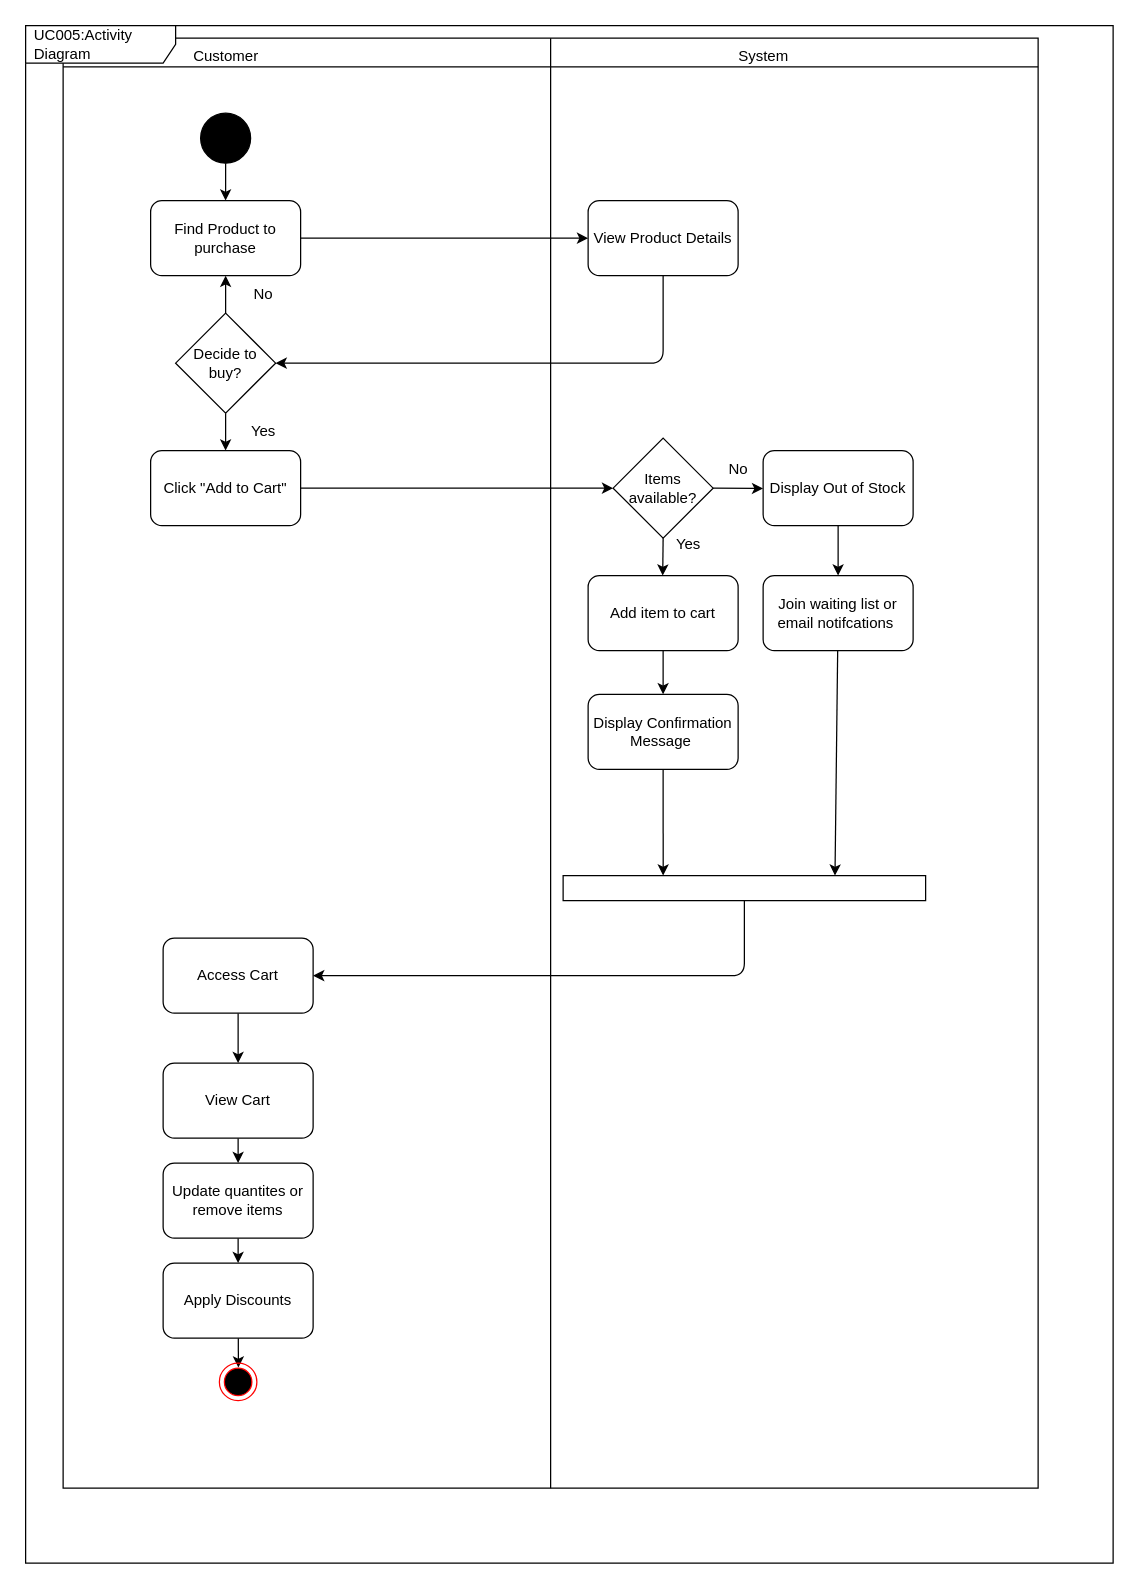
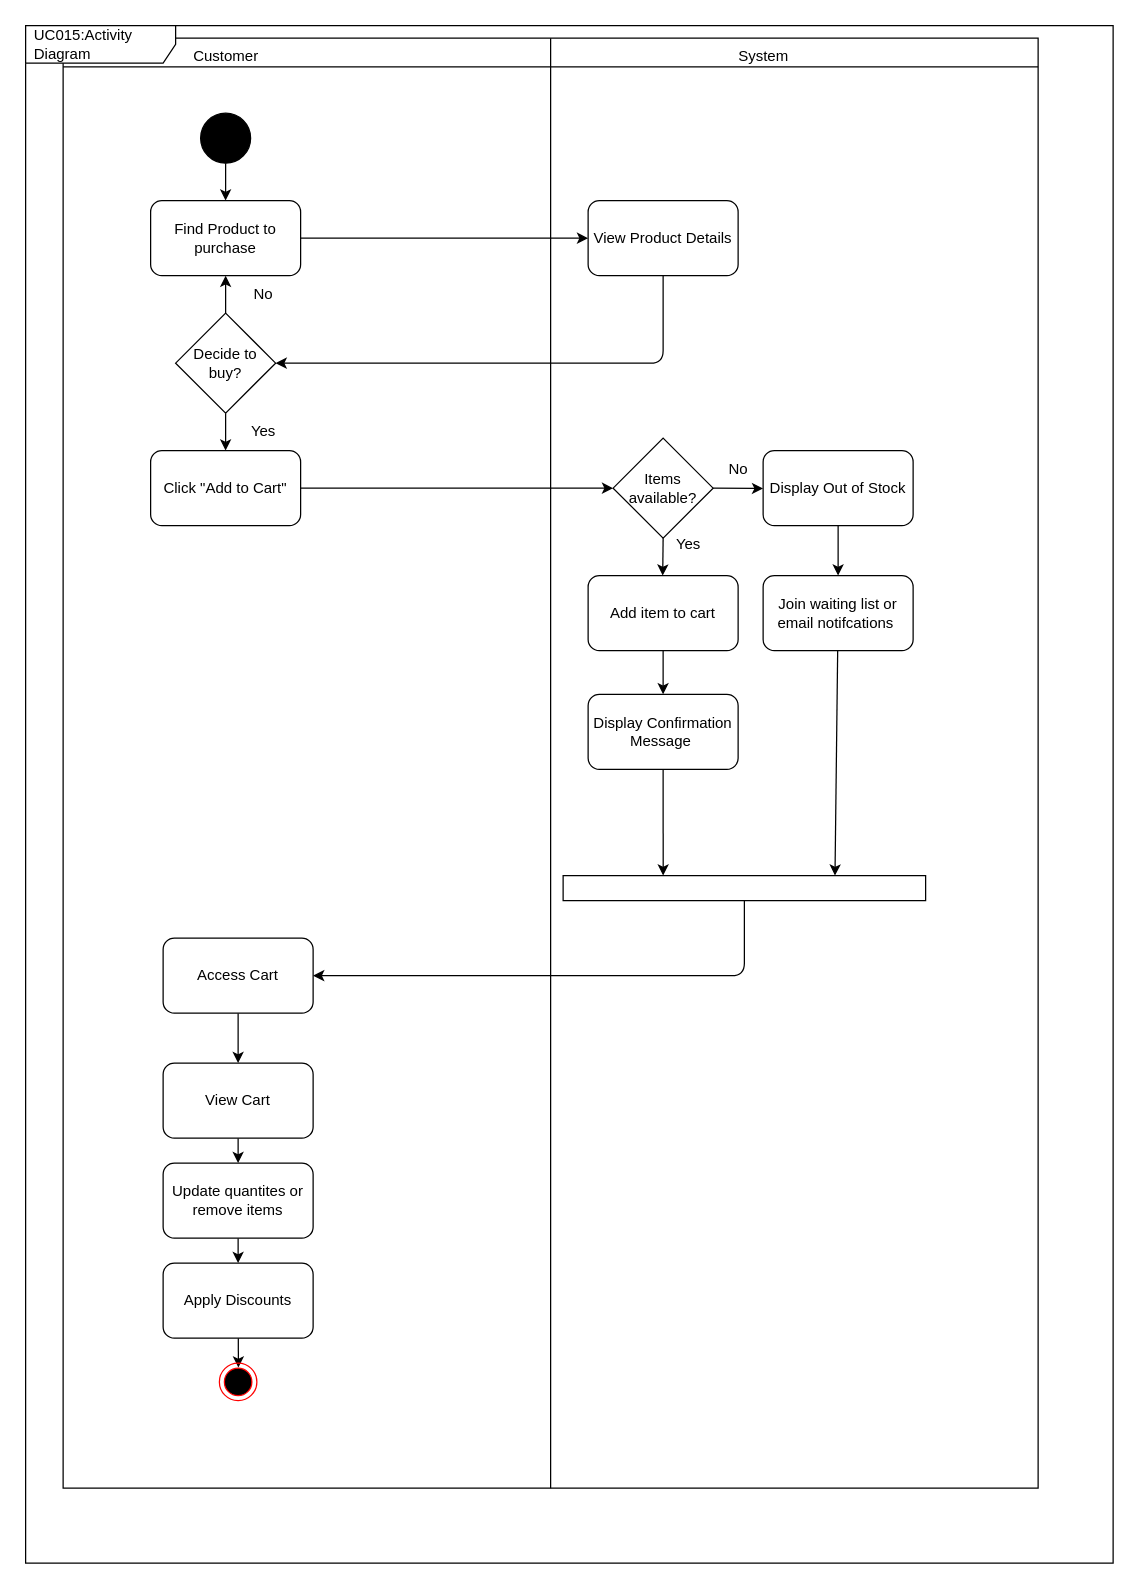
node "UC005:Activity Diagram": label "UC005:Activity Diagram" -> "UC015:Activity Diagram"
